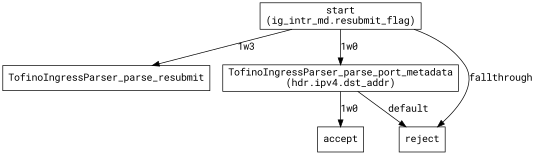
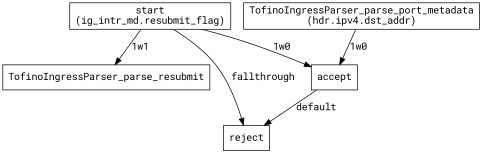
edge "start (ig_intr_md.resubmit_flag)" -> "TofinoIngressParser_parse_port_metadata (hdr.ipv4.dst_addr)": now "start (ig_intr_md.resubmit_flag)" -> "accept"
edge "start (ig_intr_md.resubmit_flag)" -> "TofinoIngressParser_parse_resubmit": label "1w3" -> "1w1"
edge "TofinoIngressParser_parse_port_metadata (hdr.ipv4.dst_addr)" -> "reject": now "accept" -> "reject"
